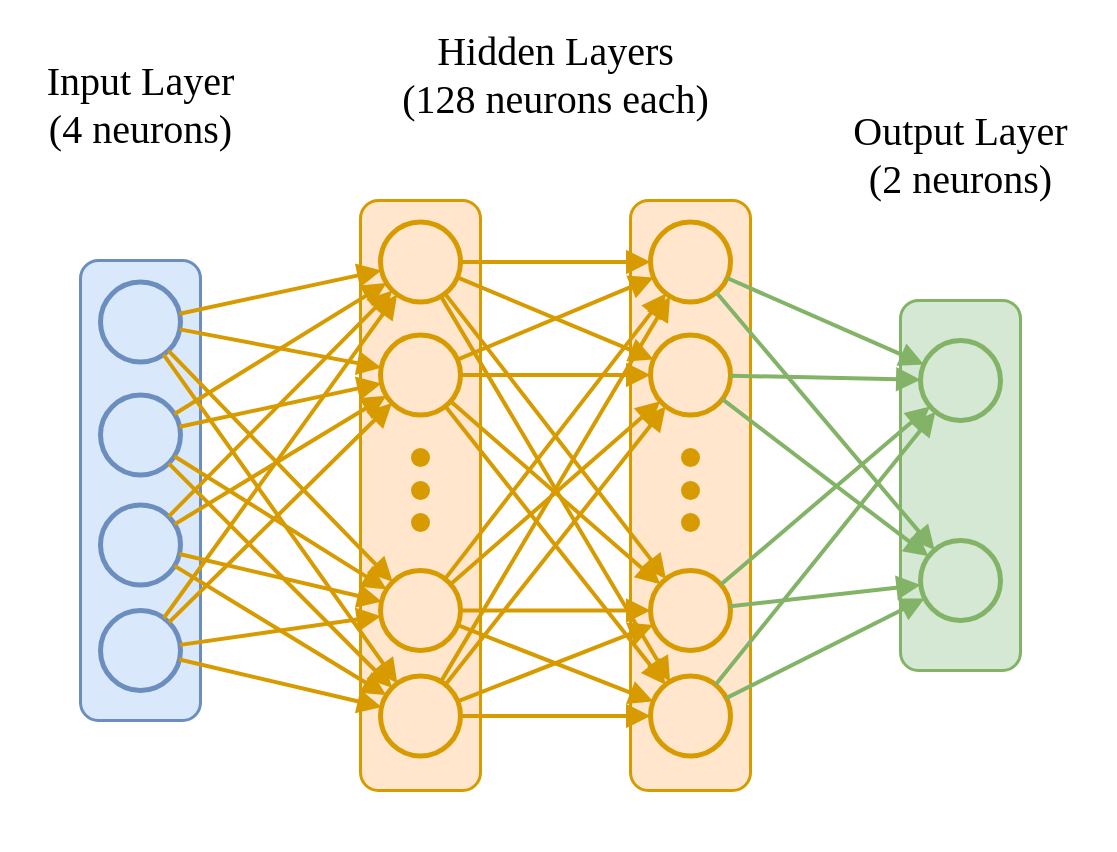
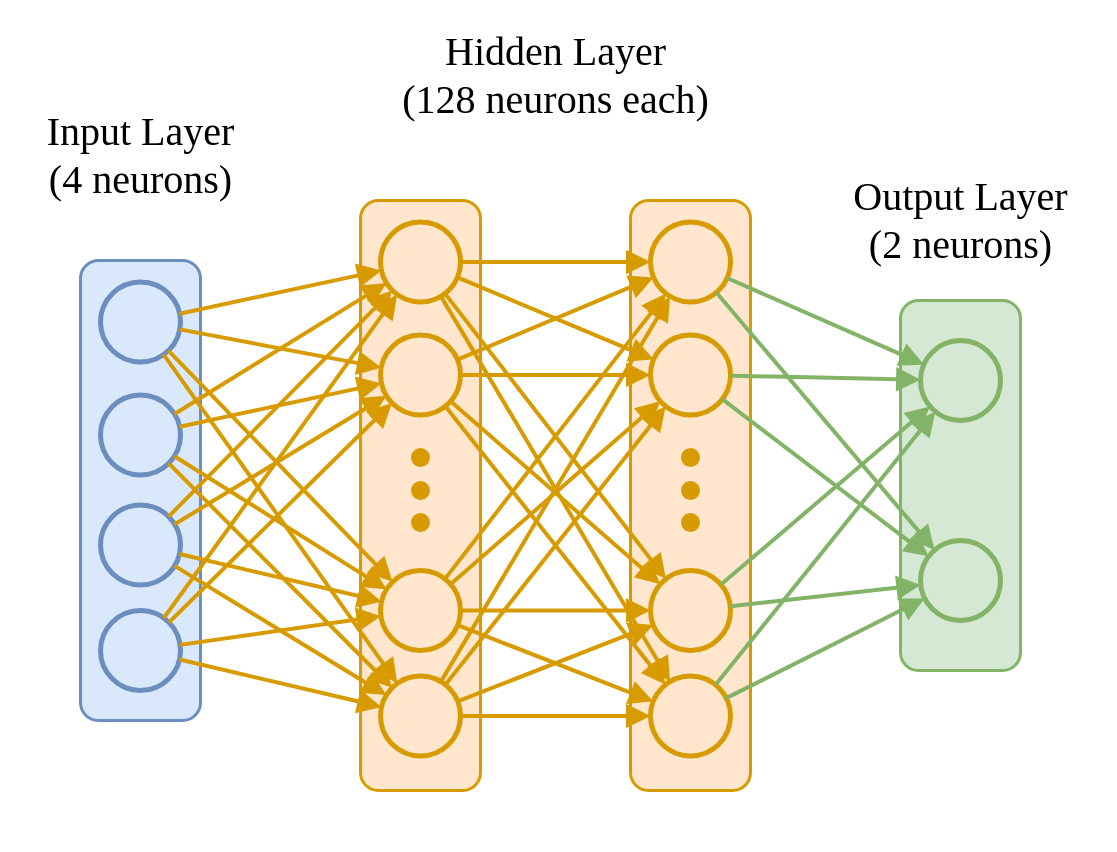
node "Hidden Layers (128 neurons each)": label "Hidden Layers (128 neurons each)" -> "Hidden Layer (128 neurons each)"
node "Input Layer (4 neurons)": moved (141, 106) -> (141, 156)
node "Output Layer (2 neurons)": moved (961, 156) -> (961, 221)
